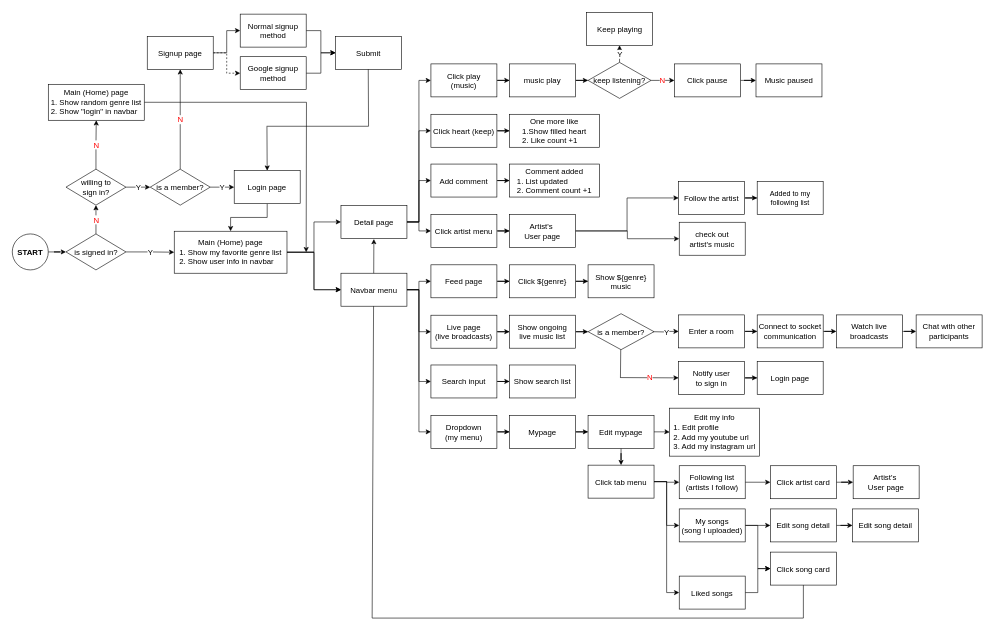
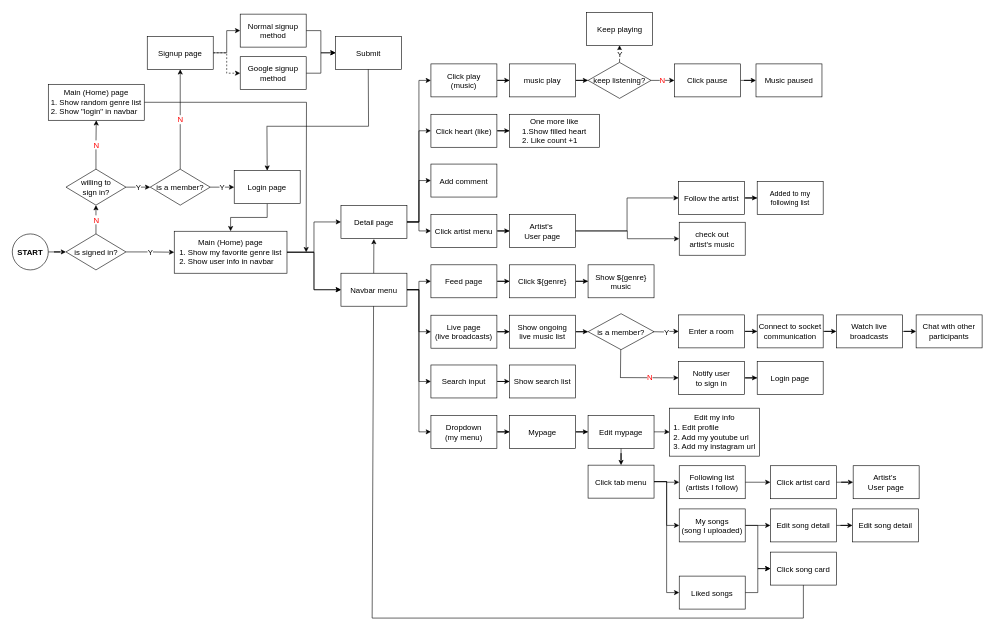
node "Click heart (keep)": label "Click heart (keep)" -> "Click heart (like)"
edge "Add comment" -> "Comment added 1. List updated 2. Comment count +1": removed
node "Comment added 1. List updated 2. Comment count +1": removed
